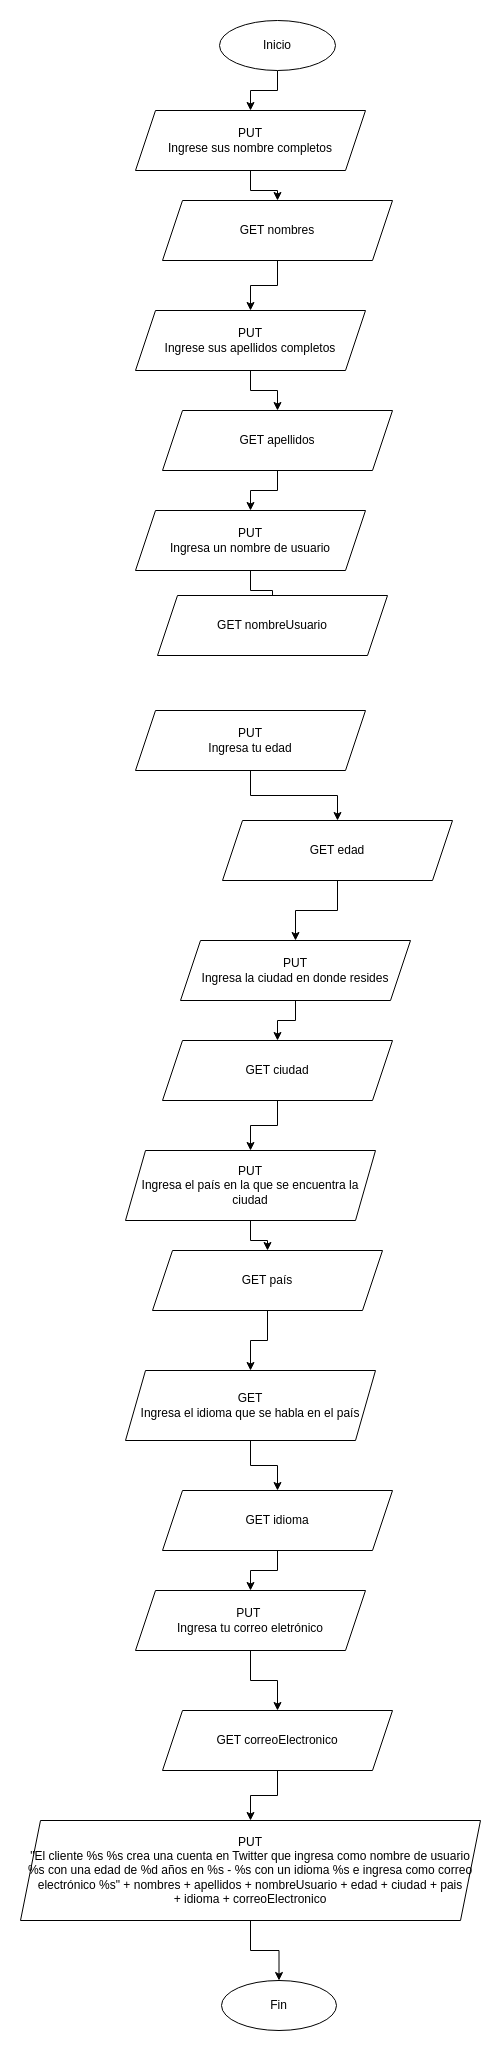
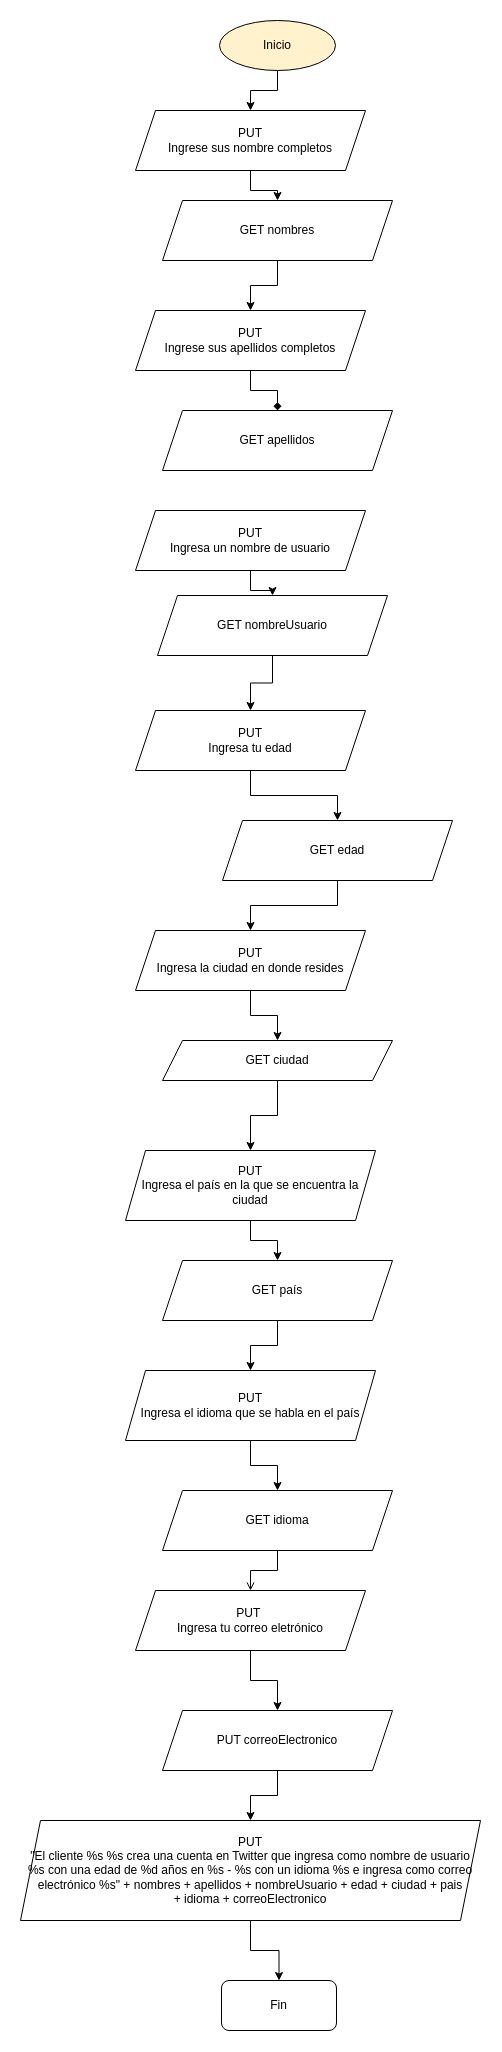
node "Inicio": fillcolor #ffffff -> #fff2cc
edge "PUT Ingrese sus apellidos completos" -> "GET apellidos": arrowhead classic -> diamond
edge "GET apellidos" -> "PUT Ingresa un nombre de usuario": removed
edge "PUT Ingresa un nombre de usuario" -- "GET nombreUsuario": arrowhead none -> classic
edge "GET nombreUsuario" -> "PUT Ingresa tu edad": added
node "PUT Ingresa la ciudad en donde resides": moved (296, 971) -> (251, 961)
node "GET ciudad": size 230x60 -> 230x40
node "GET país": moved (268, 1281) -> (278, 1291)
node "GET Ingresa el idioma que se habla en el país": label "GET Ingresa el idioma que se habla en el país" -> "PUT Ingresa el idioma que se habla en el país"
edge "GET idioma" -> "PUT Ingresa tu correo eletrónico": arrowhead classic -> open
node "GET correoElectronico": label "GET correoElectronico" -> "PUT correoElectronico"
node "Fin": shape ellipse -> rounded rectangle
